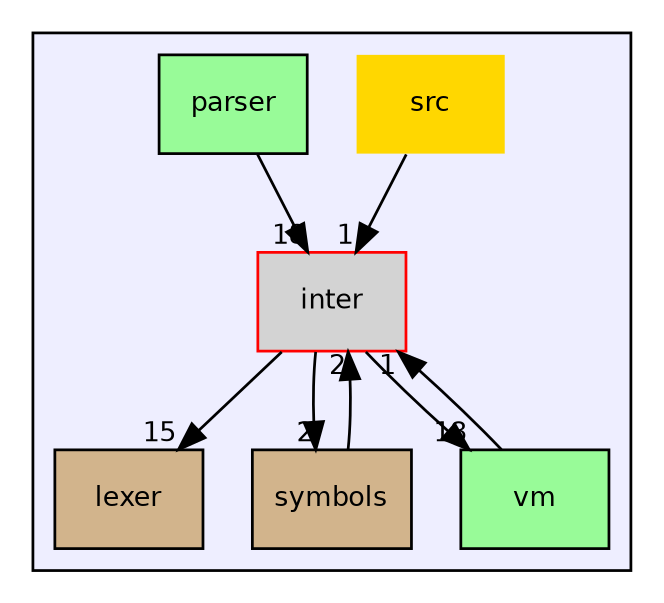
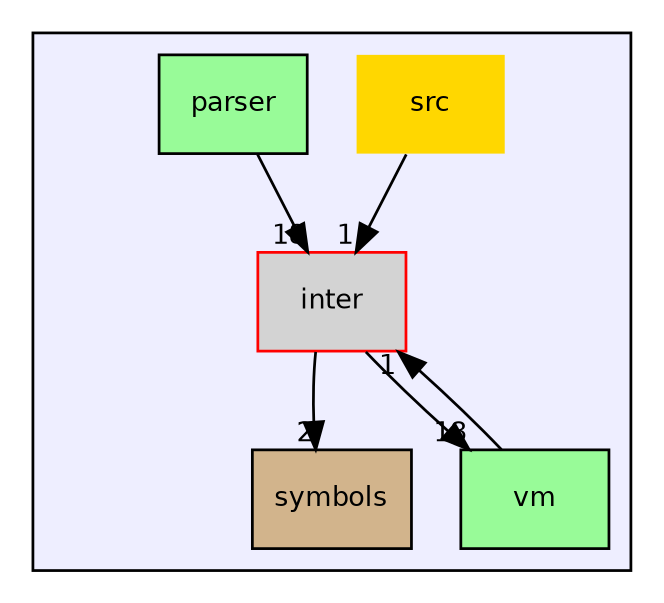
edge "symbols" -> "inter": removed
node "lexer": removed
